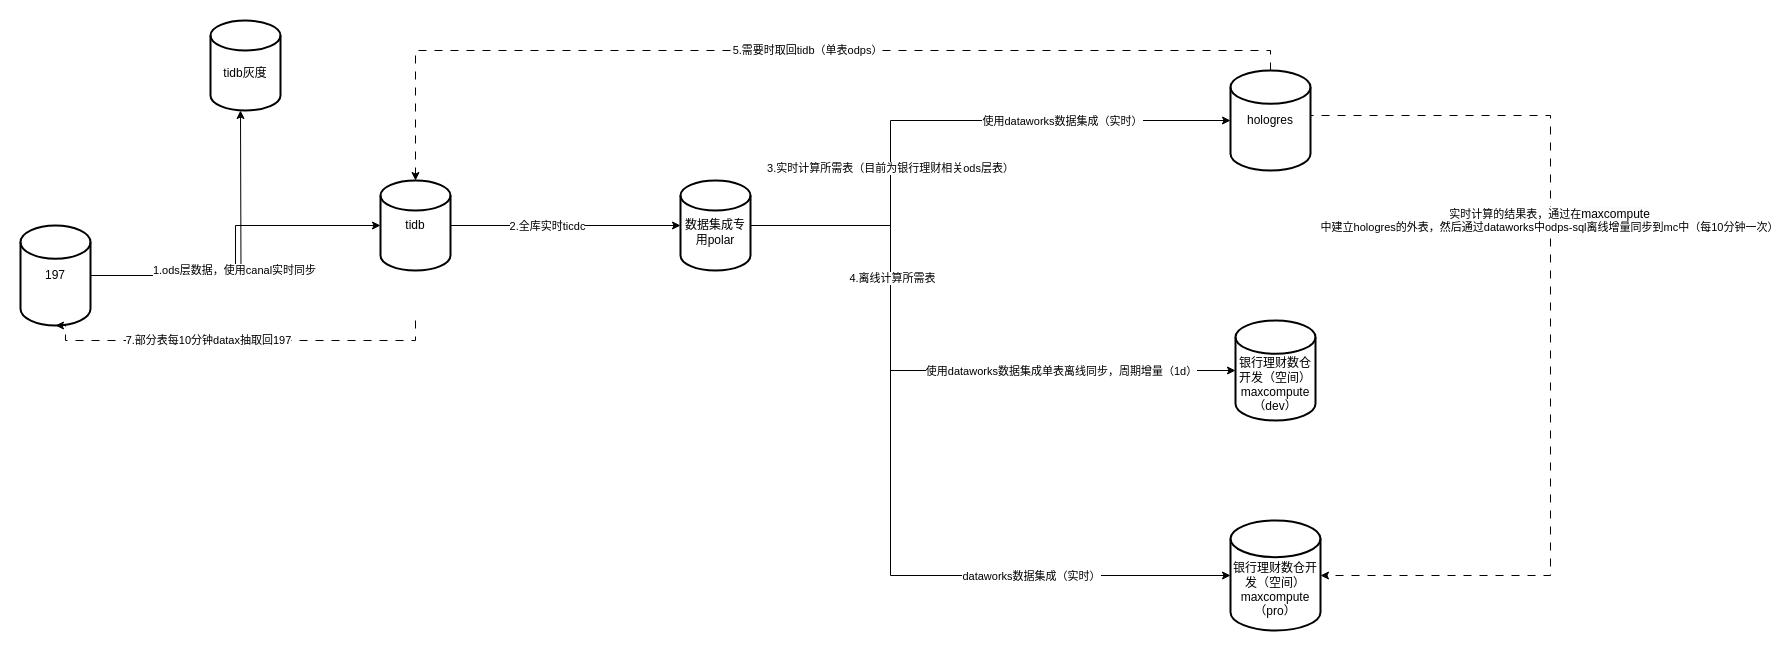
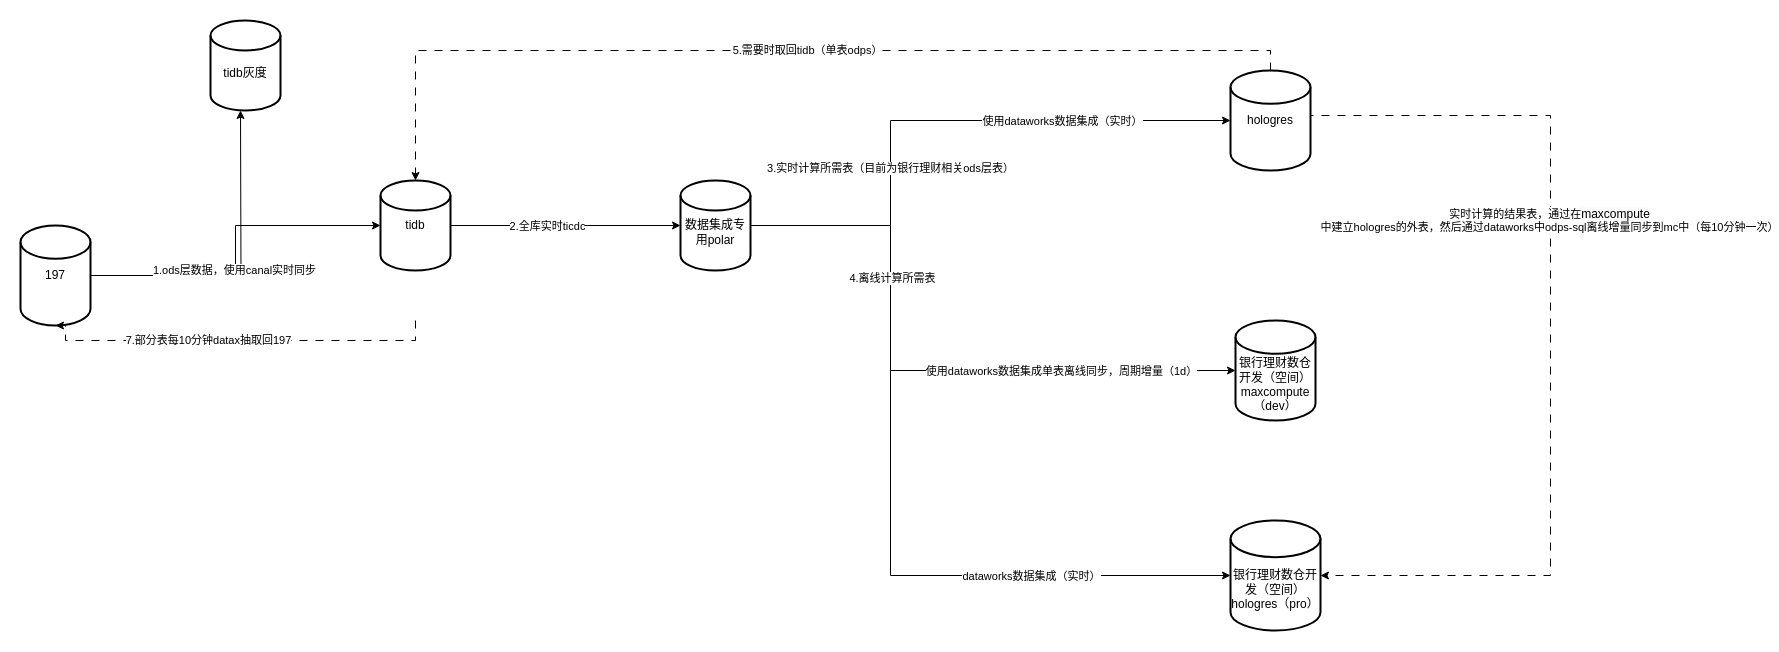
node "银行理财数仓开发（空间） maxcompute（pro）": label "银行理财数仓开发（空间） maxcompute（pro）" -> "银行理财数仓开发（空间） hologres（pro）"
